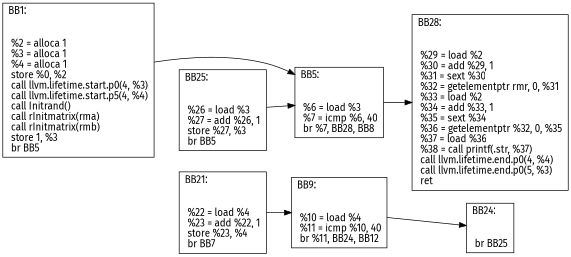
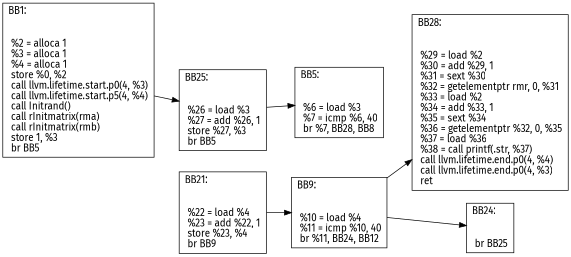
edge "BB1:" -> "BB5:": now "BB1:" -> "BB25:"
edge "BB5:" -> "BB28:": now "BB9:" -> "BB28:"
node "BB28:": text "call llvm.lifetime.end.p0(5, %3)" -> "call llvm.lifetime.end.p0(4, %3)"
node "BB21:": text "br BB7" -> "br BB9"
